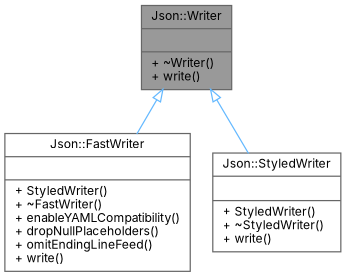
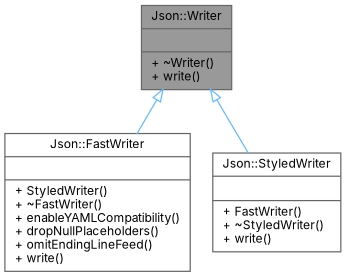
node "Json::StyledWriter": text "+ StyledWriter()" -> "+ FastWriter()"
